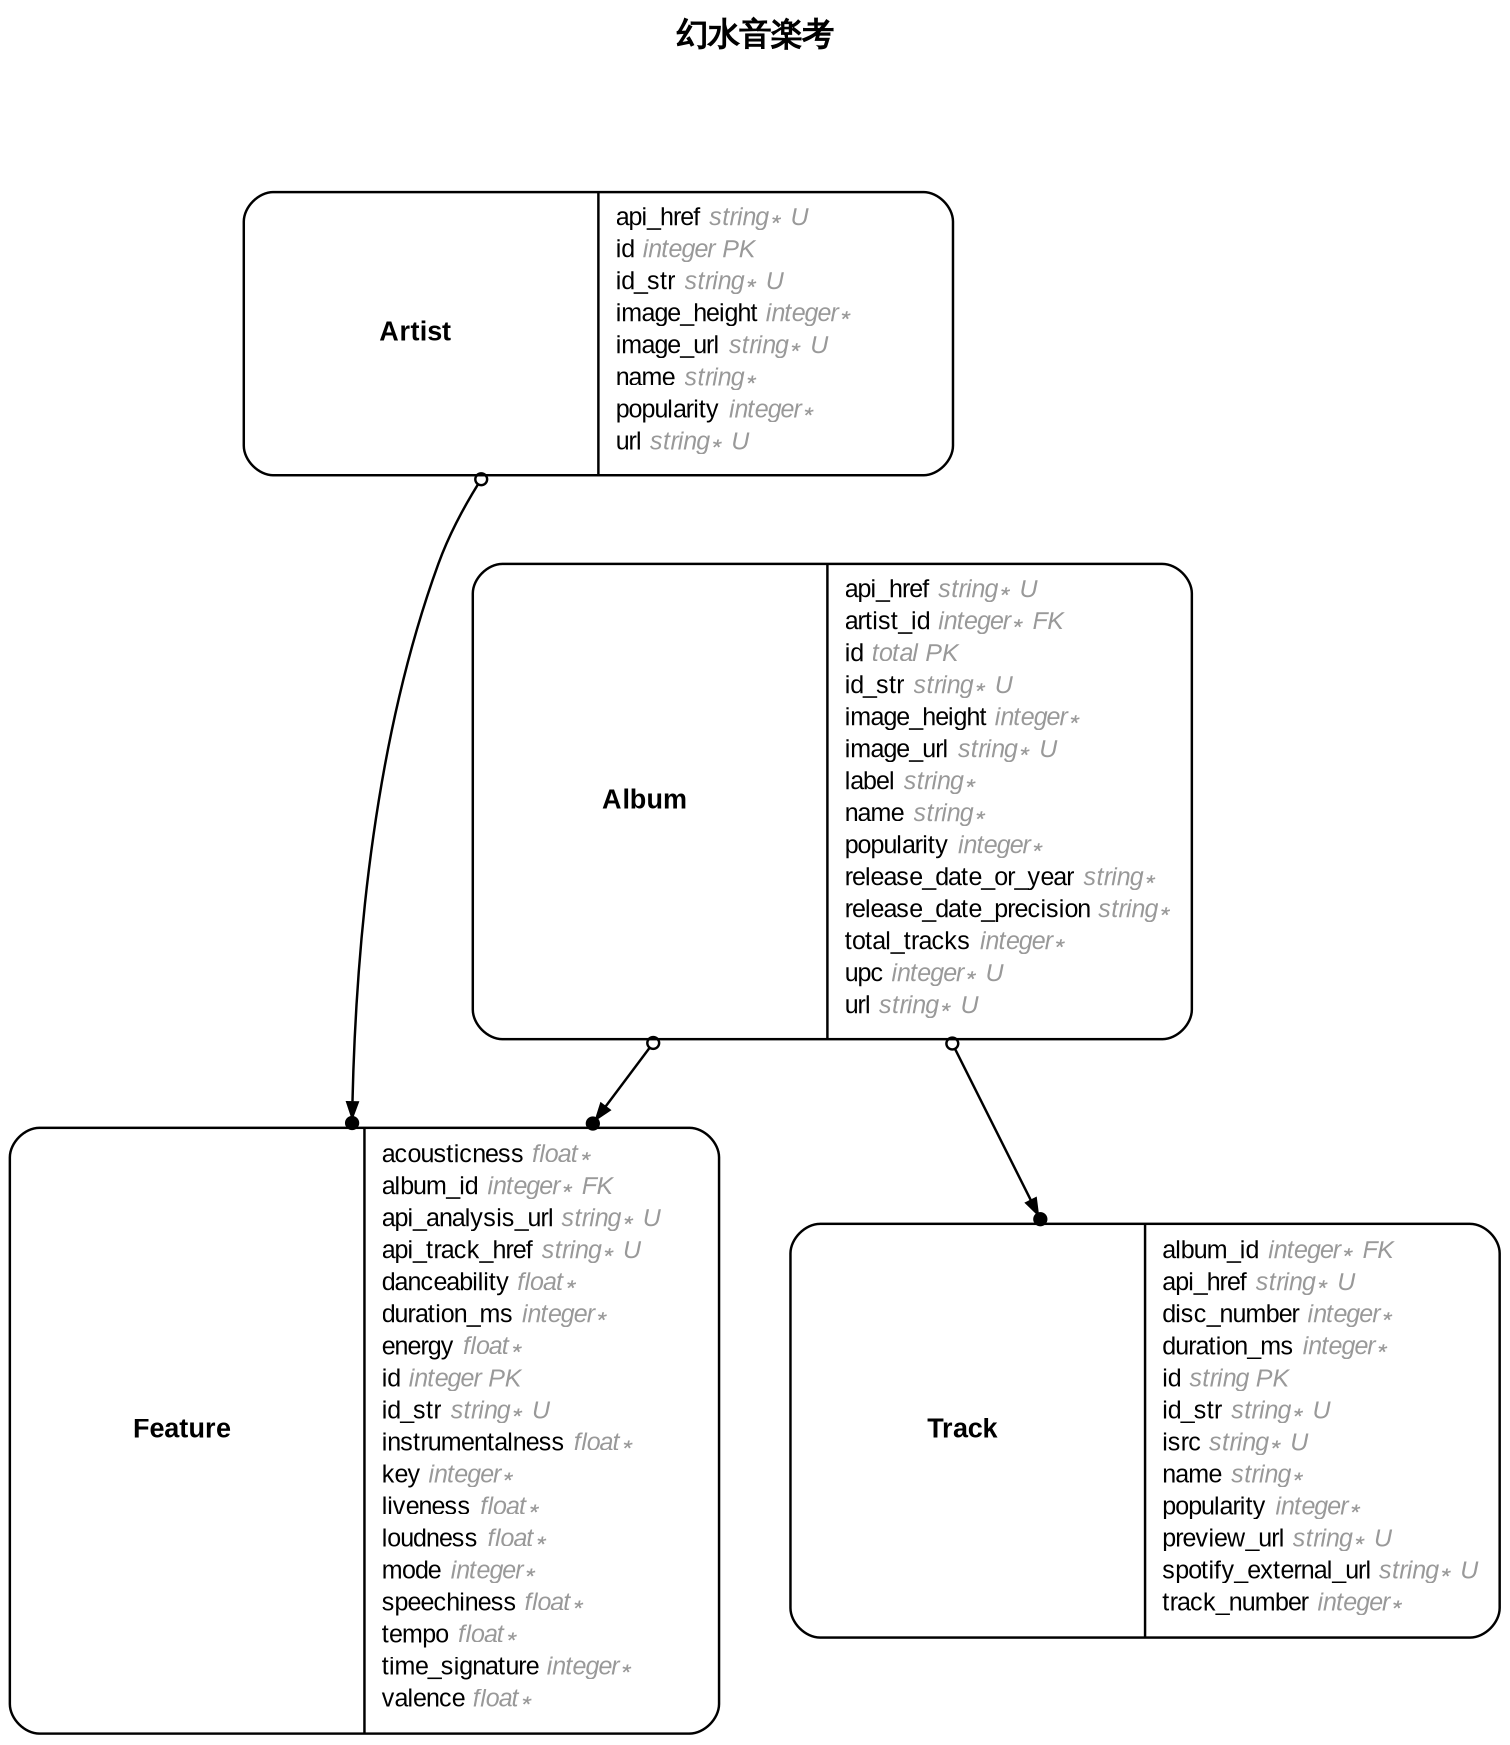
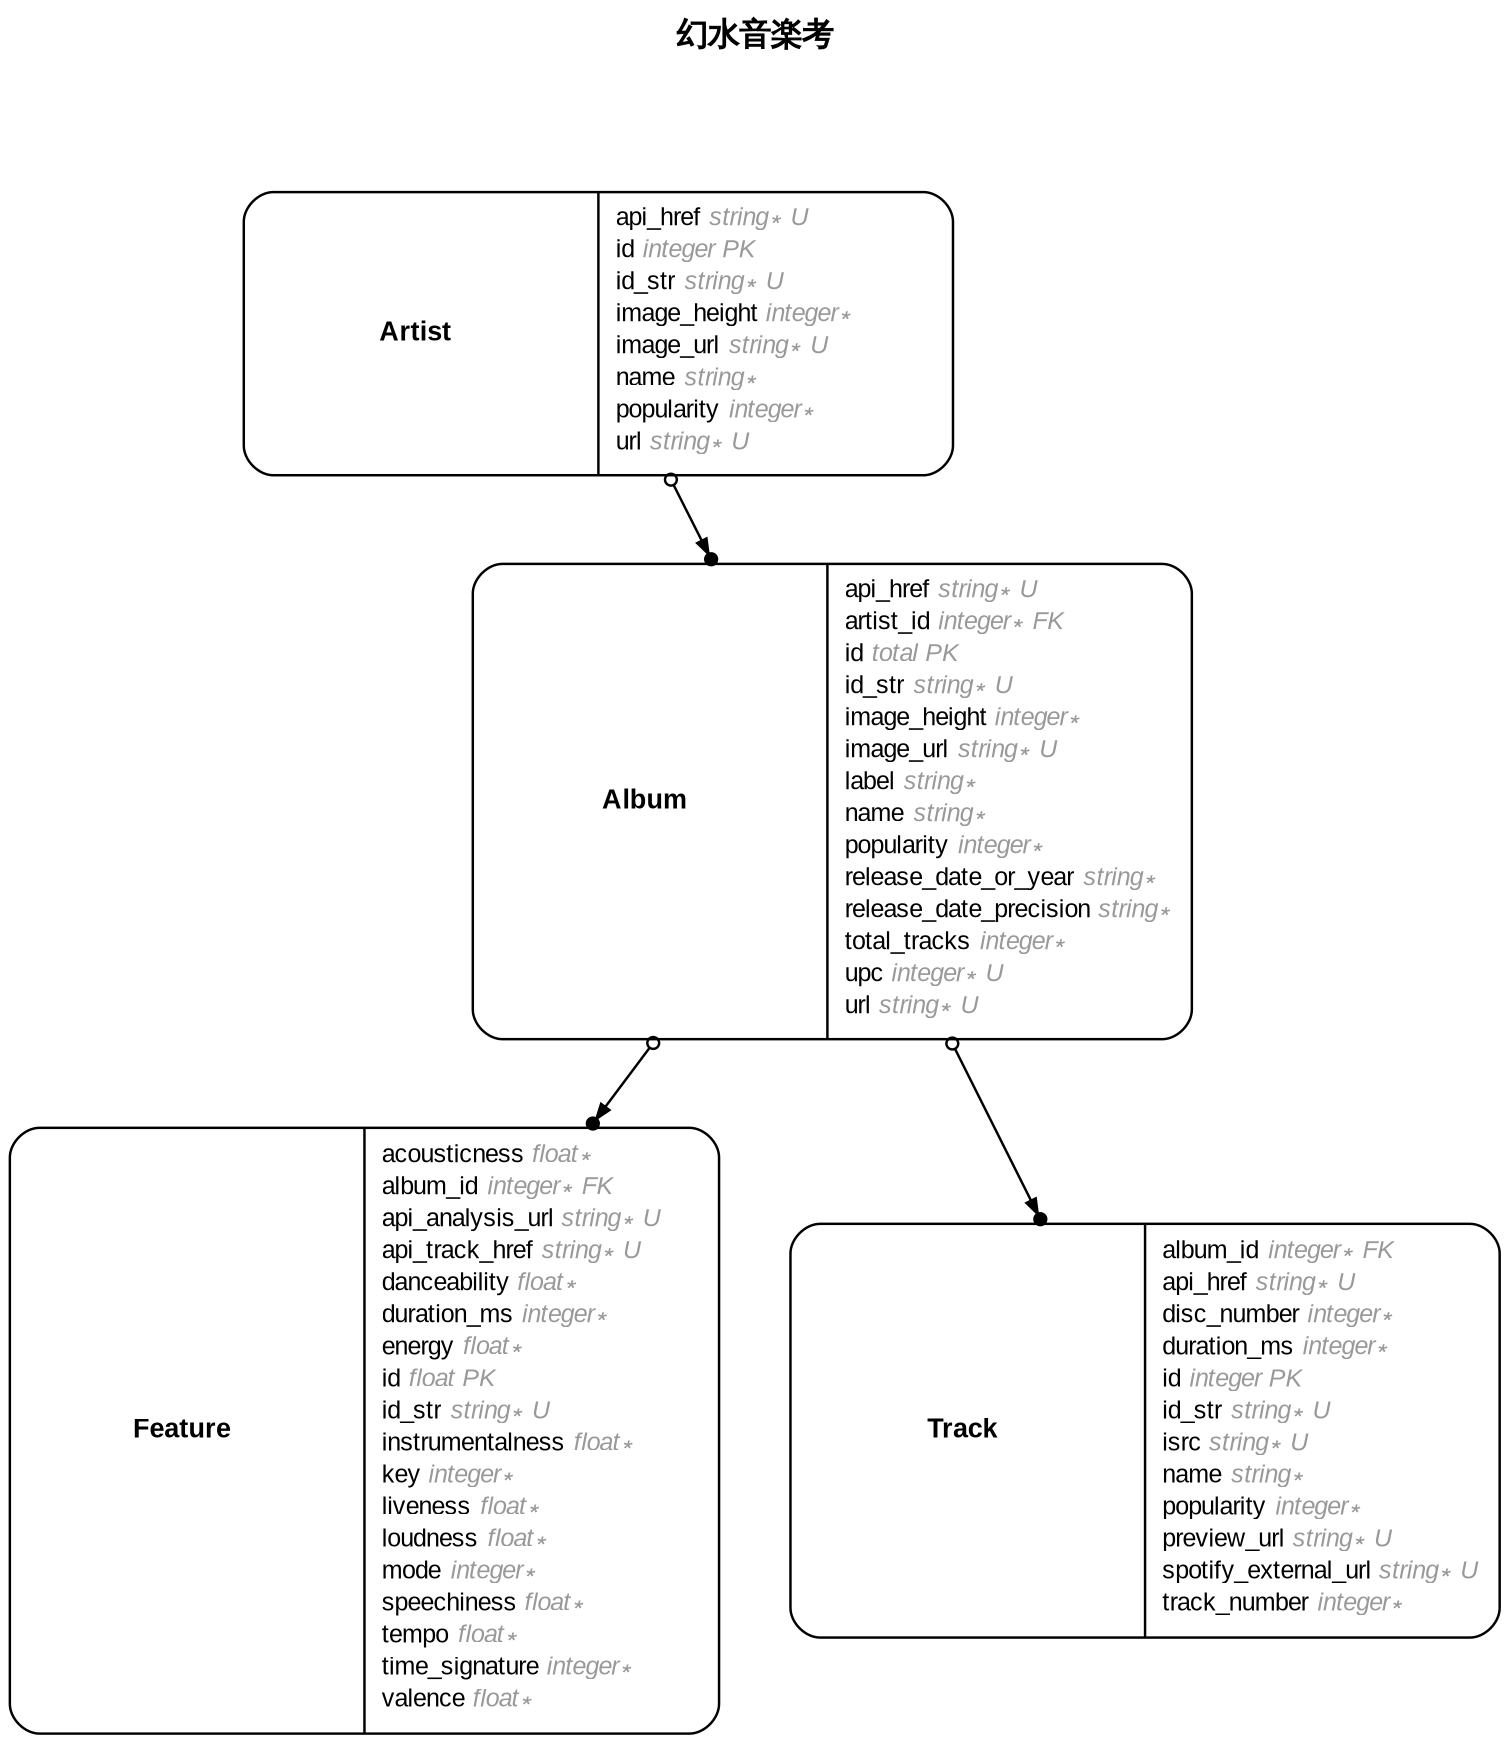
edge "Artist" -- "Feature": now "Artist" -- "Album"
node "Feature": text "integer PK" -> "float PK"
node "Track": text "string PK" -> "integer PK"
